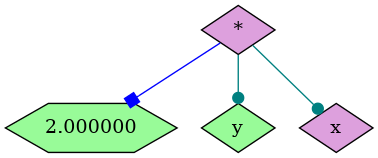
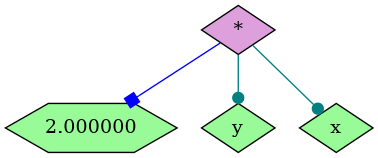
node "x": fillcolor plum -> palegreen
